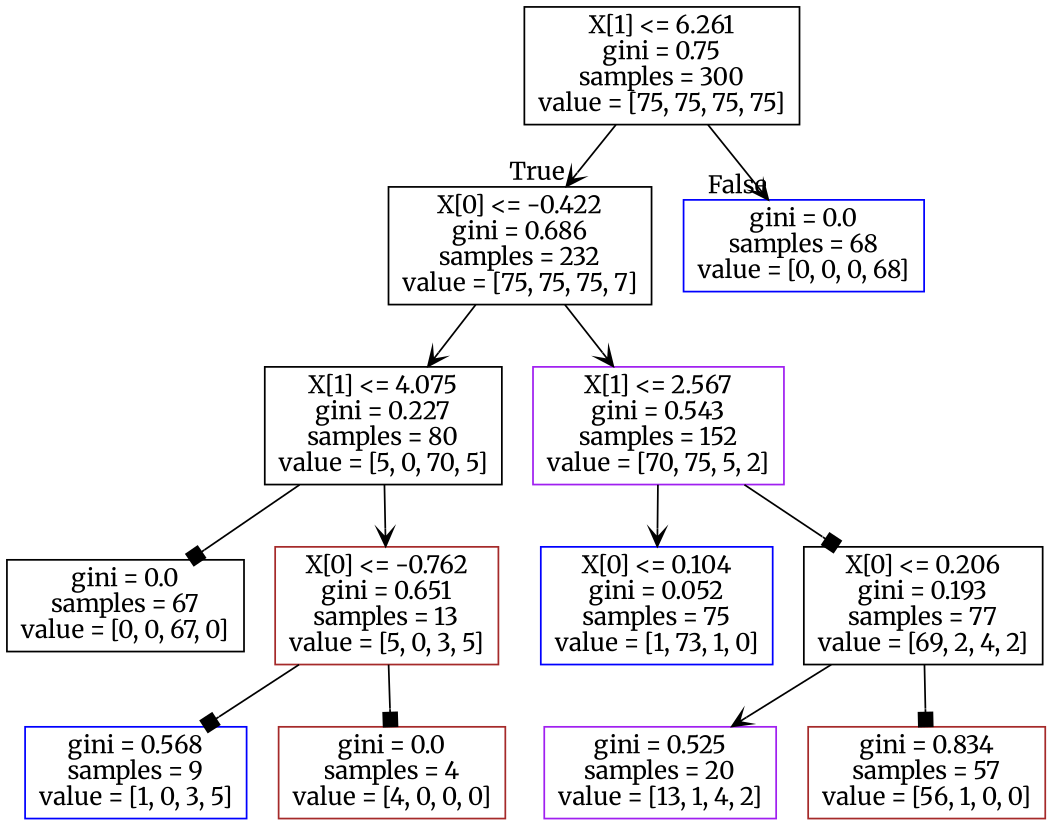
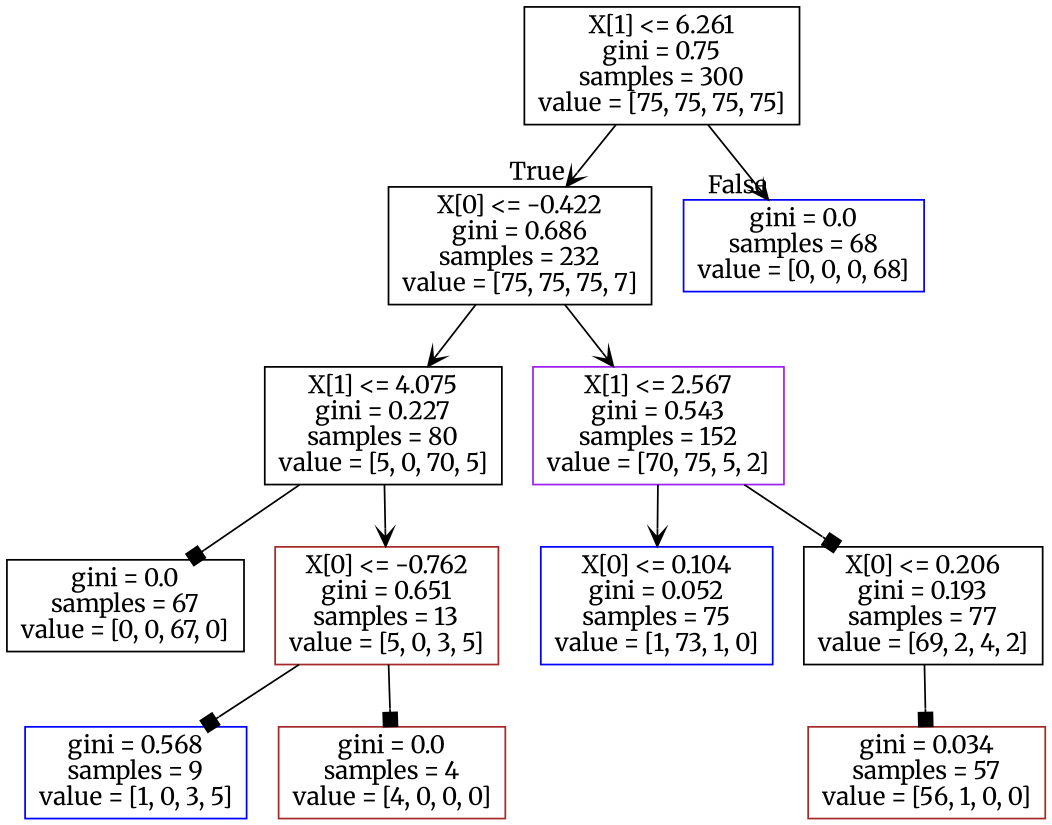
node "gini = 0.525 samples = 20 value = [13, 1, 4, 2]": removed
node "gini = 0.834 samples = 57 value = [56, 1, 0, 0]": label "gini = 0.834 samples = 57 value = [56, 1, 0, 0]" -> "gini = 0.034 samples = 57 value = [56, 1, 0, 0]"
